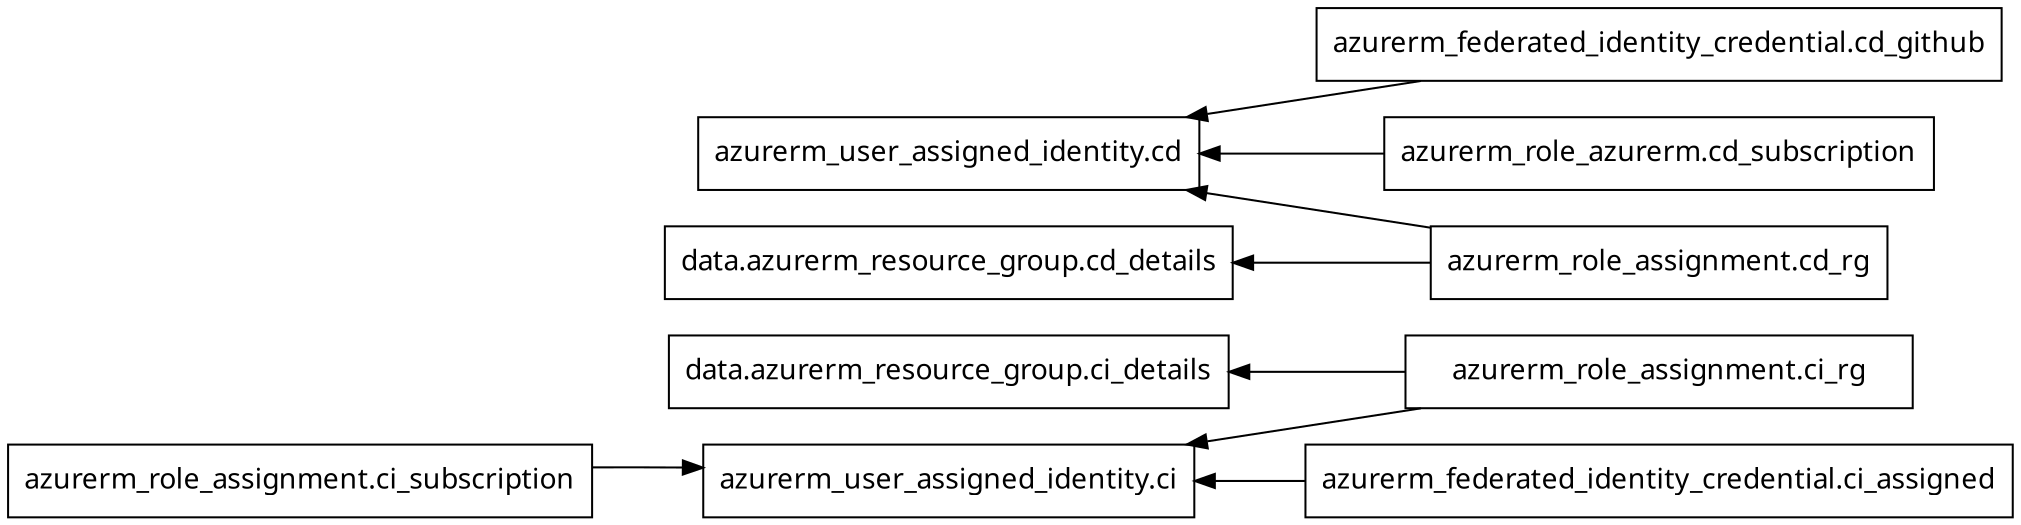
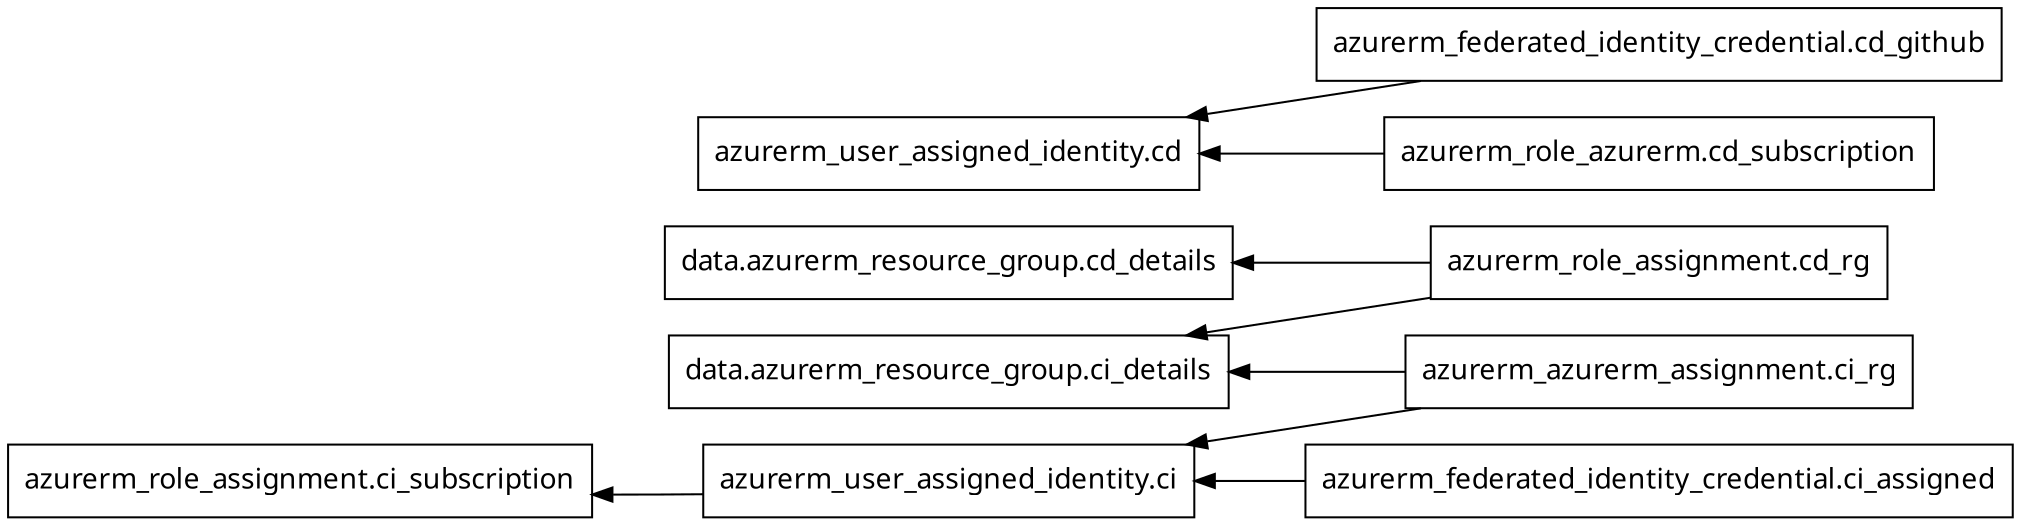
edge "azurerm_role_assignment.cd_rg" -> "azurerm_user_assigned_identity.cd": now "azurerm_role_assignment.cd_rg" -> "data.azurerm_resource_group.ci_details"
node "azurerm_role_assignment.ci_rg": label "azurerm_role_assignment.ci_rg" -> "azurerm_azurerm_assignment.ci_rg"
edge "azurerm_role_assignment.ci_subscription" -> "azurerm_user_assigned_identity.ci": reversed
